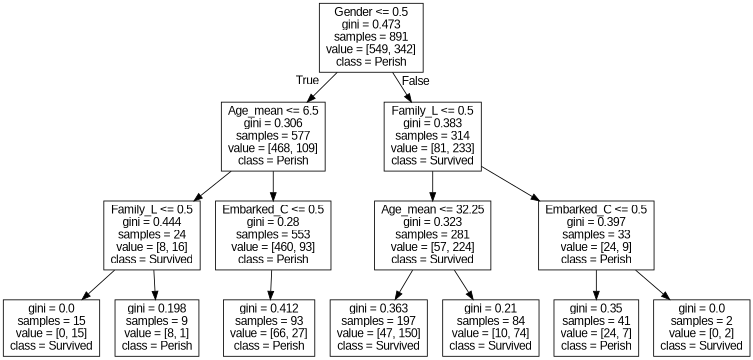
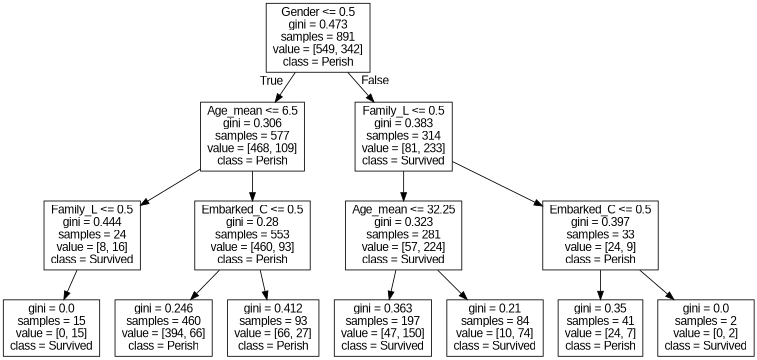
node "gini = 0.198 samples = 9 value = [8, 1] class = Perish": removed
node "gini = 0.246 samples = 460 value = [394, 66] class = Perish": added
